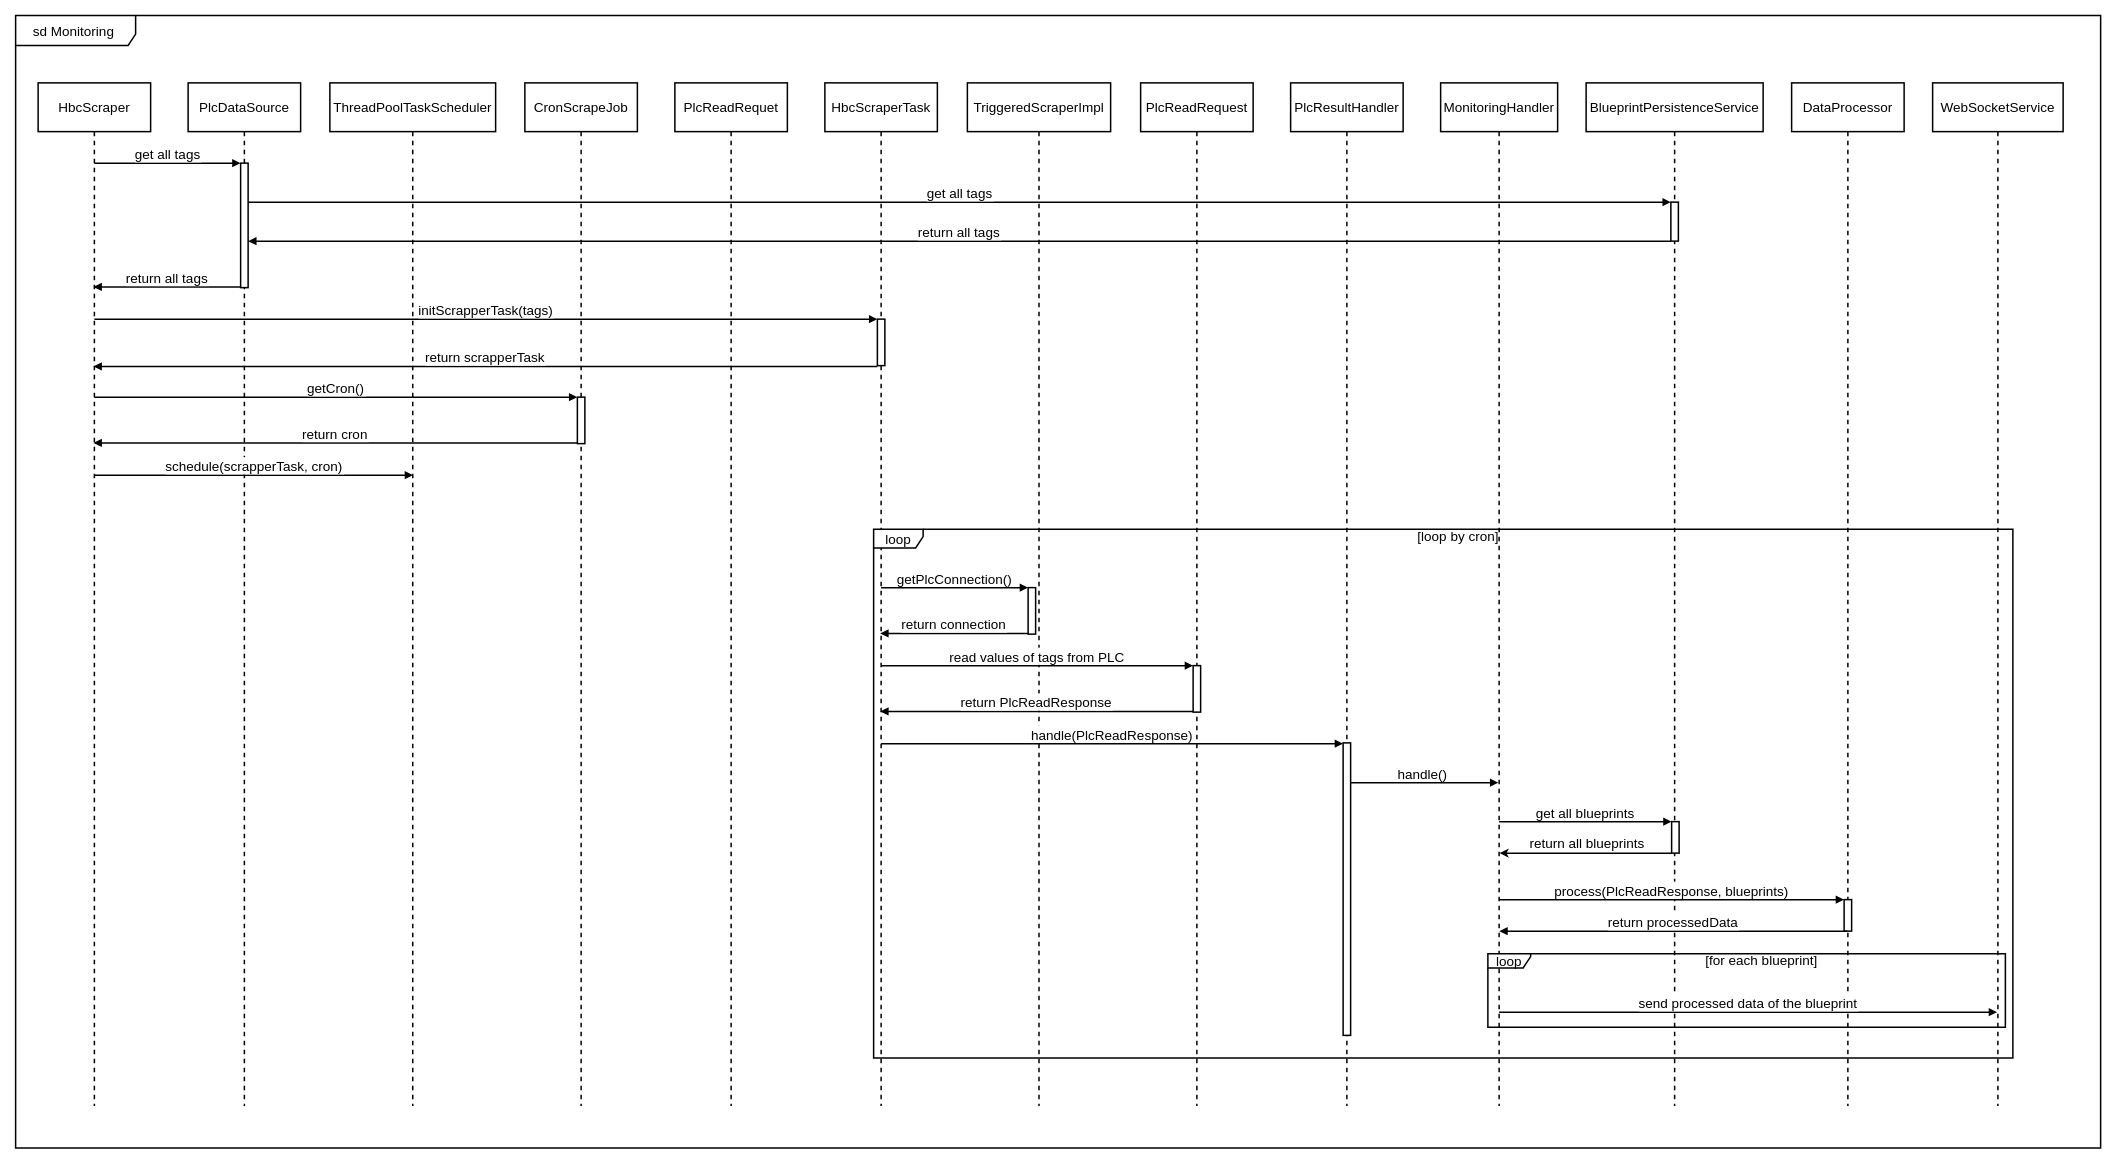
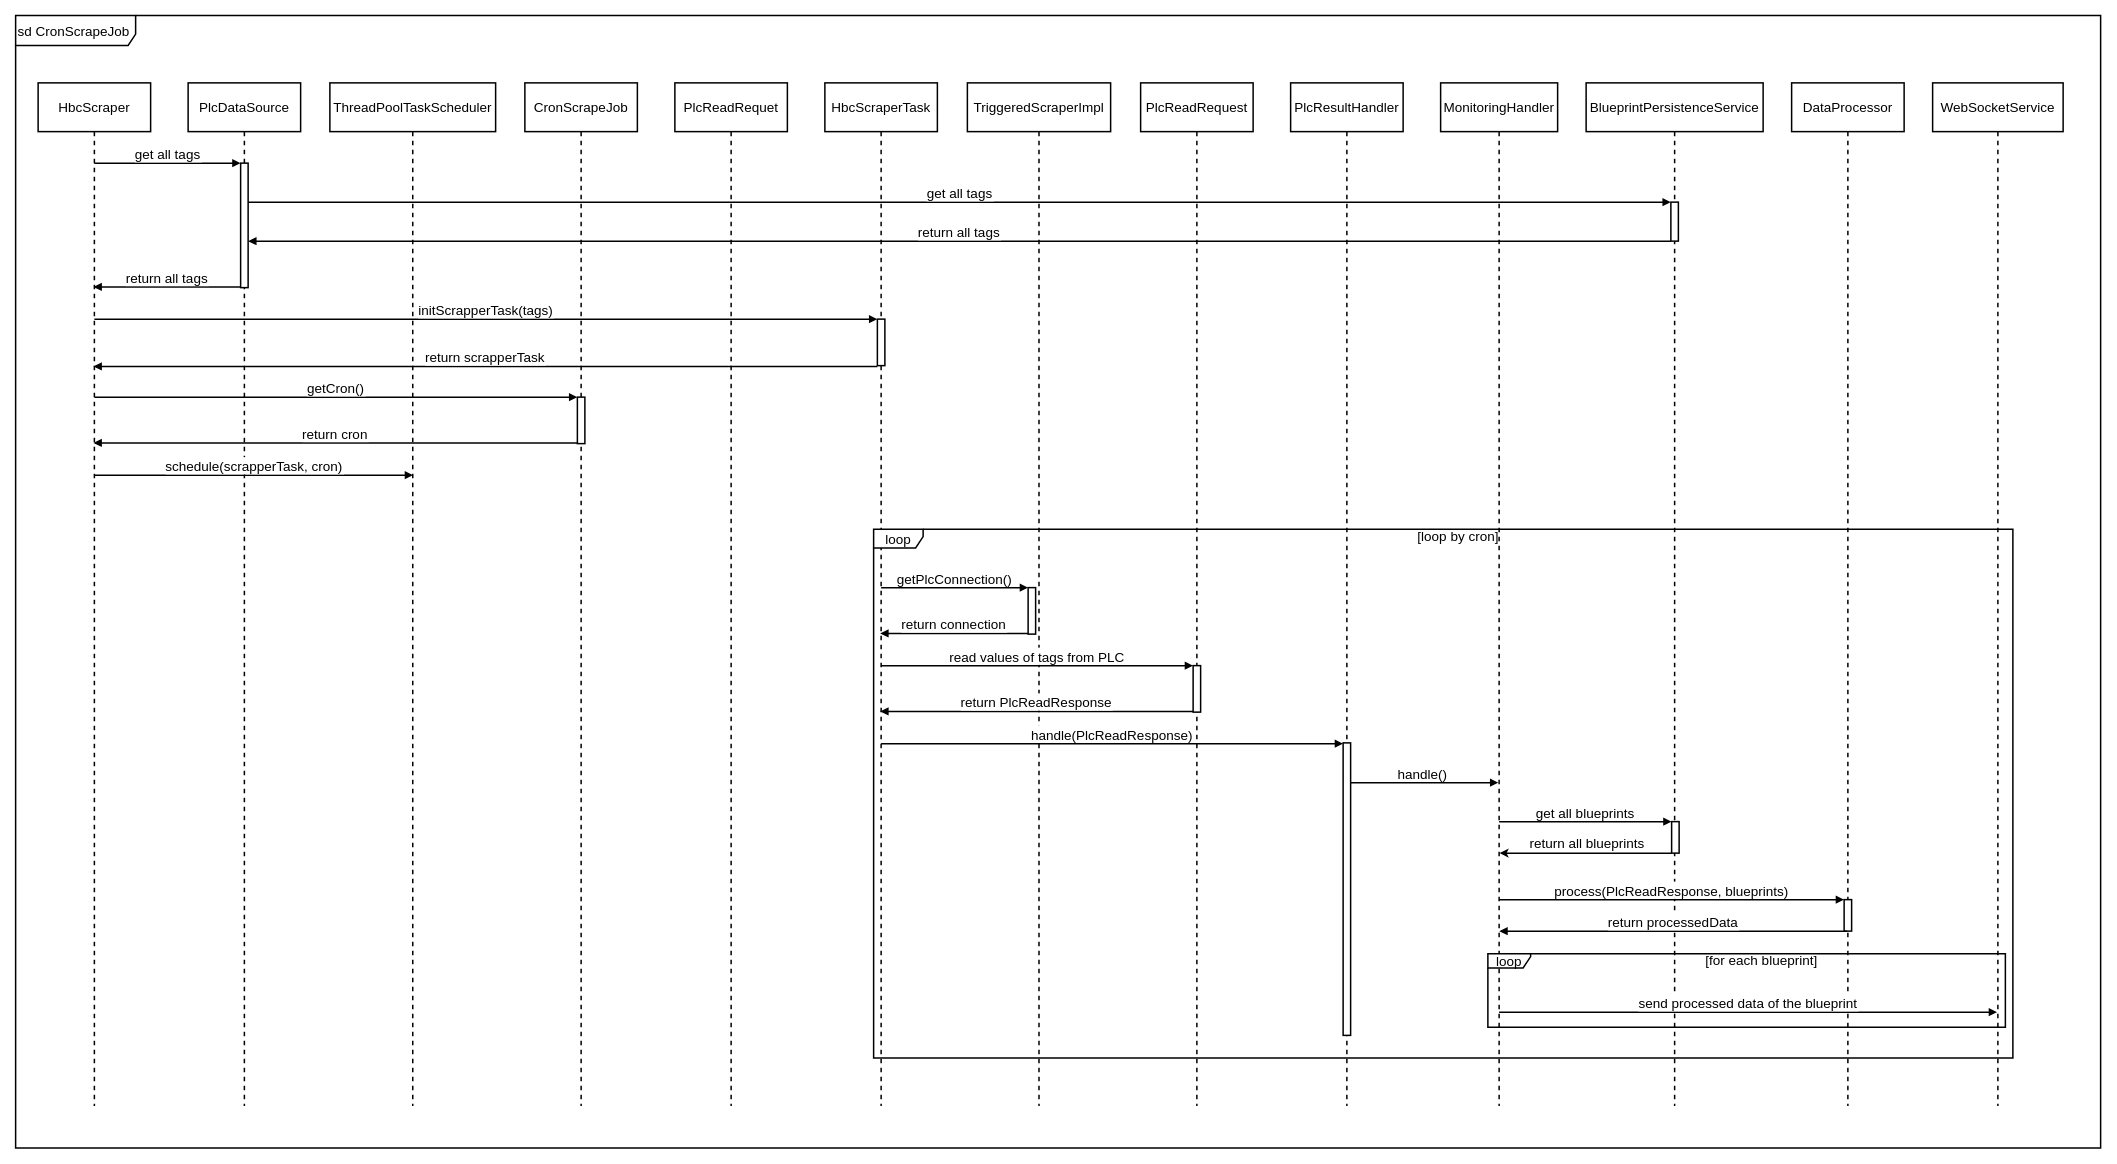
node "sd Monitoring": label "sd Monitoring" -> "sd CronScrapeJob"
